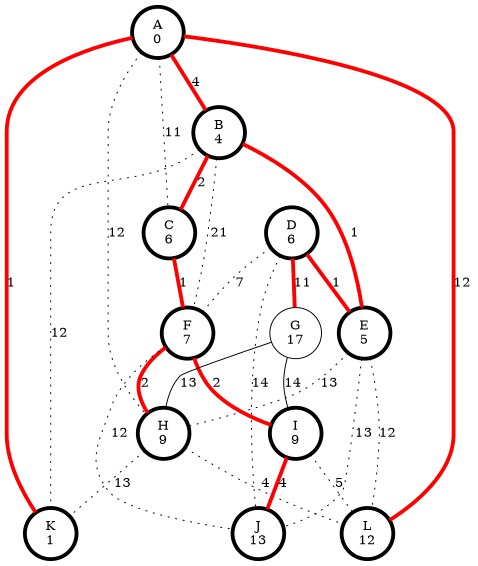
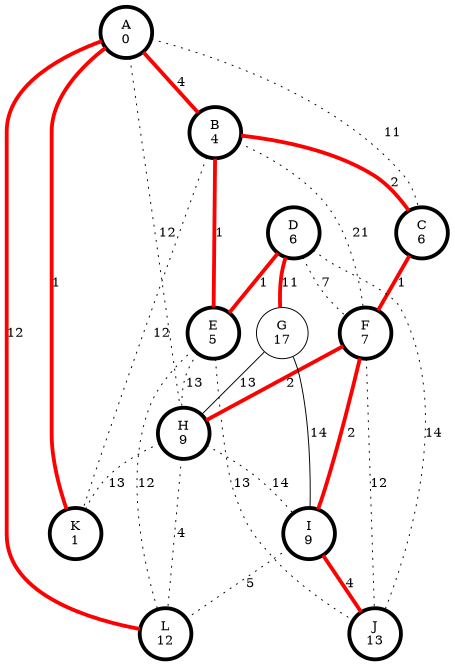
edge "H 9" -- "I 9": added, label "14"
